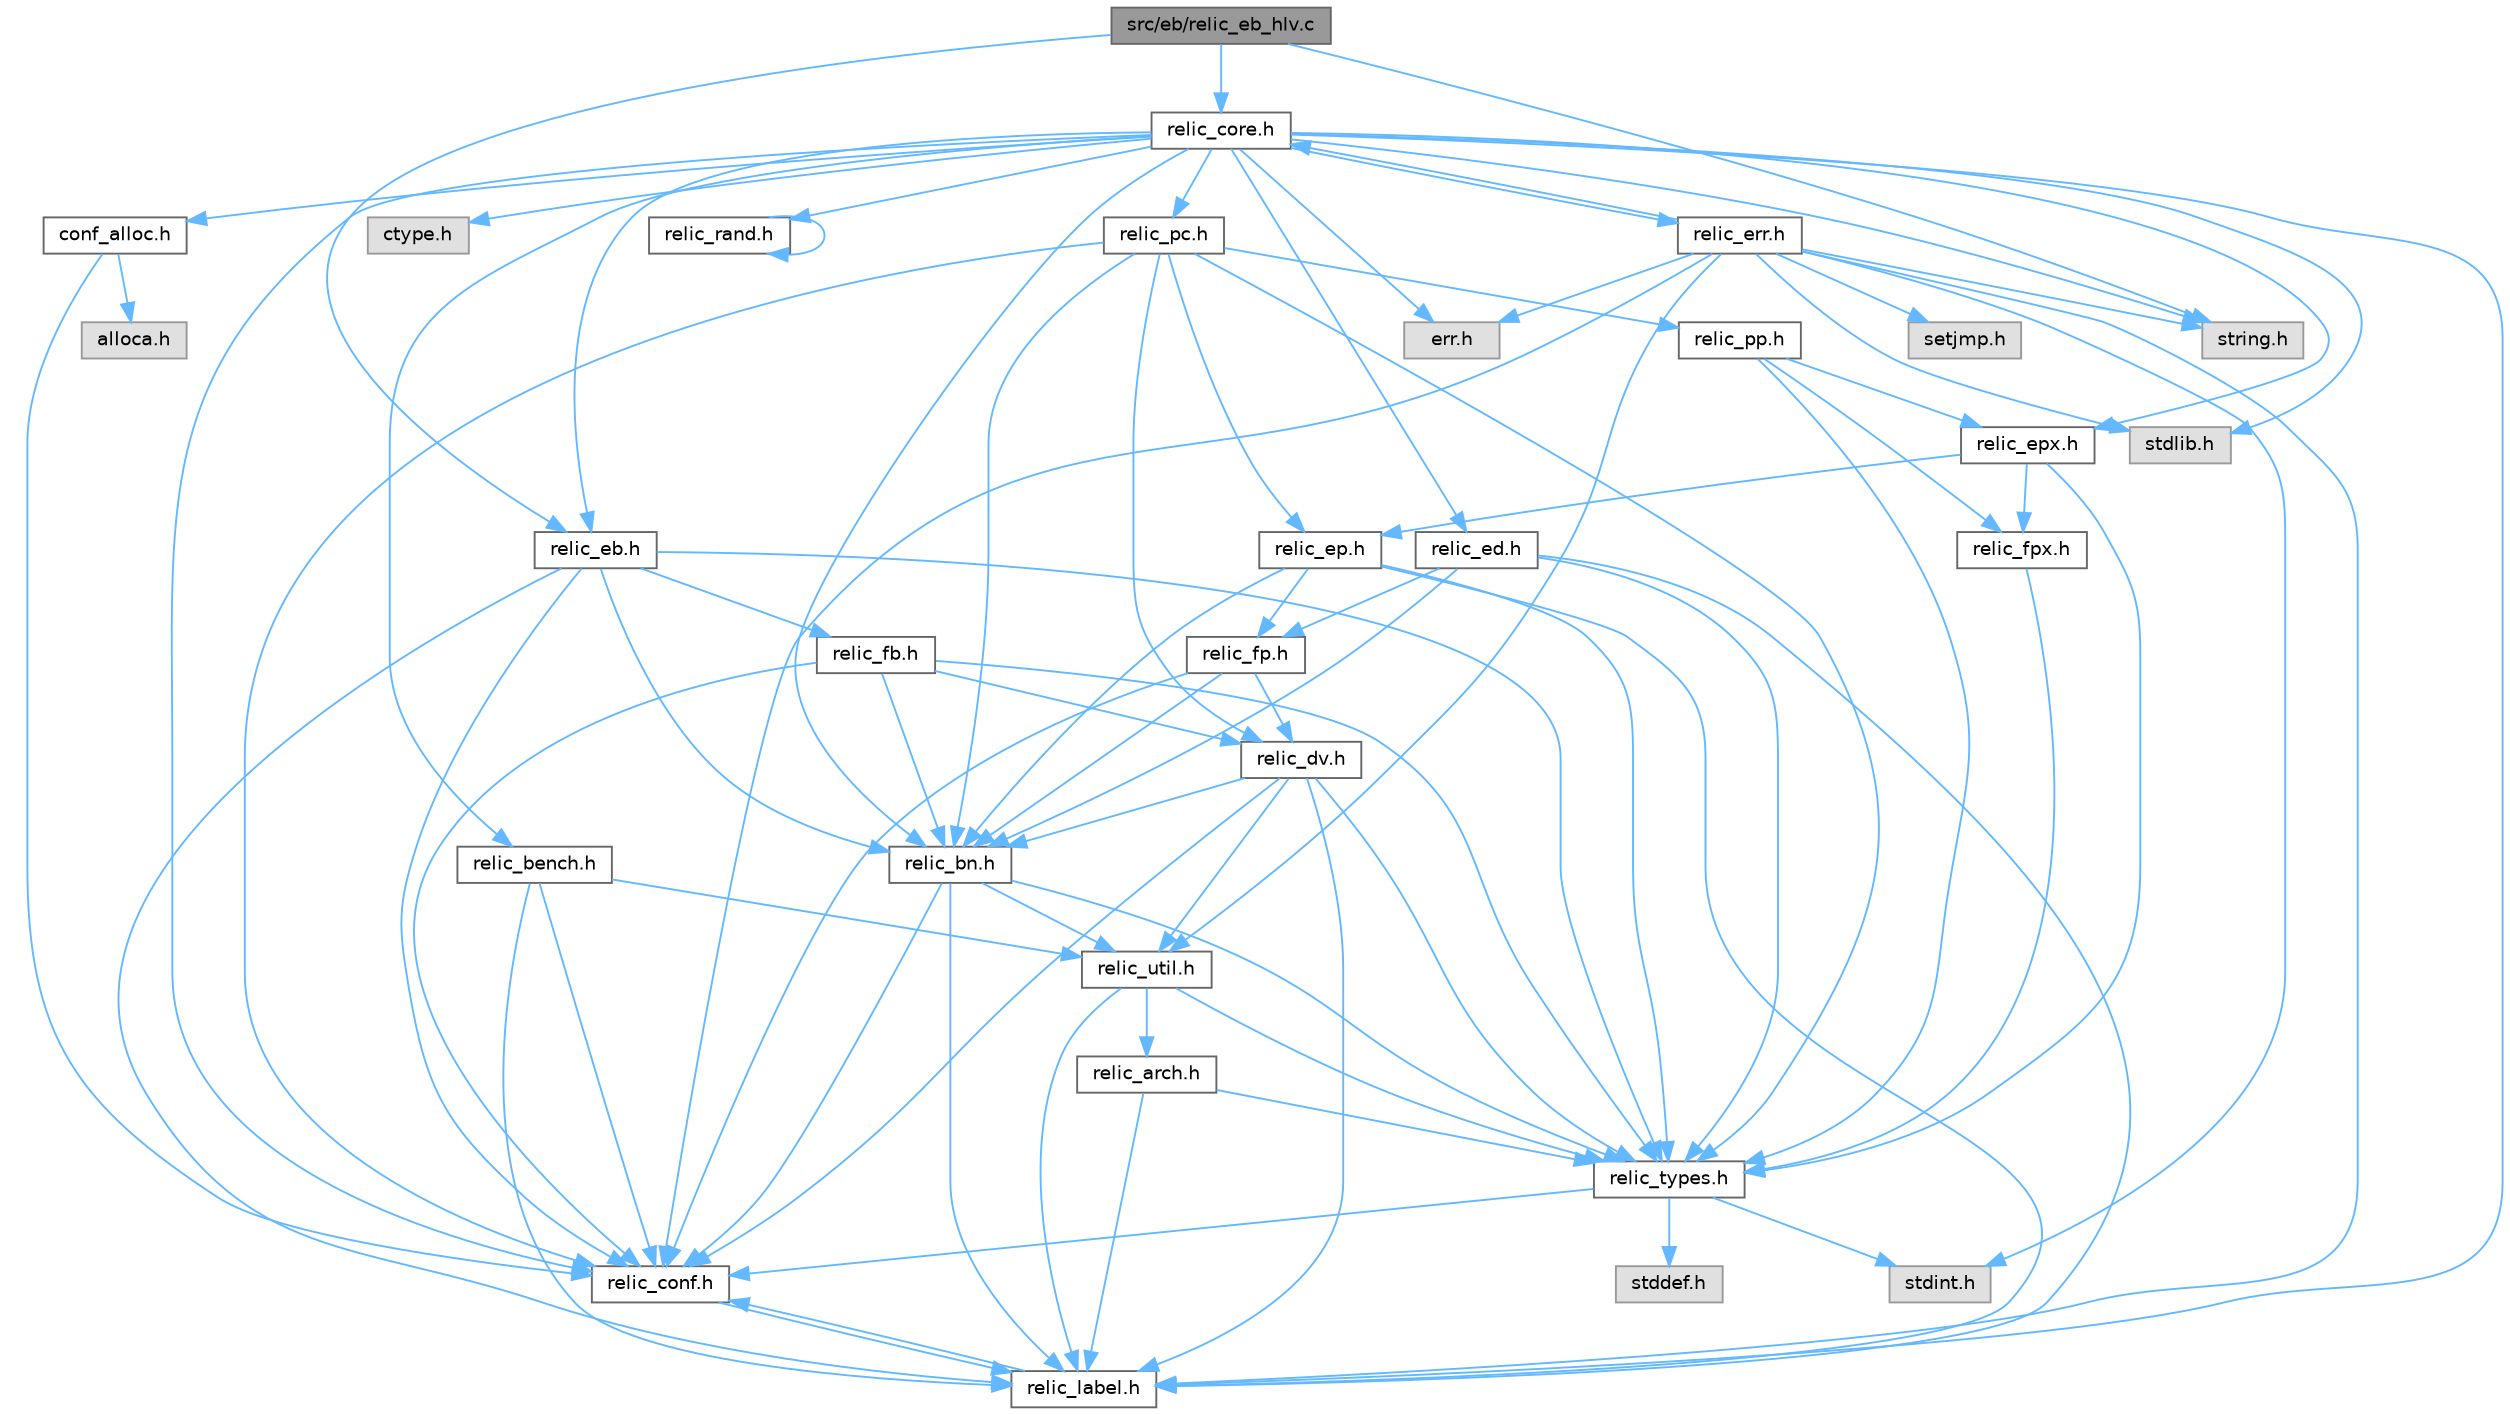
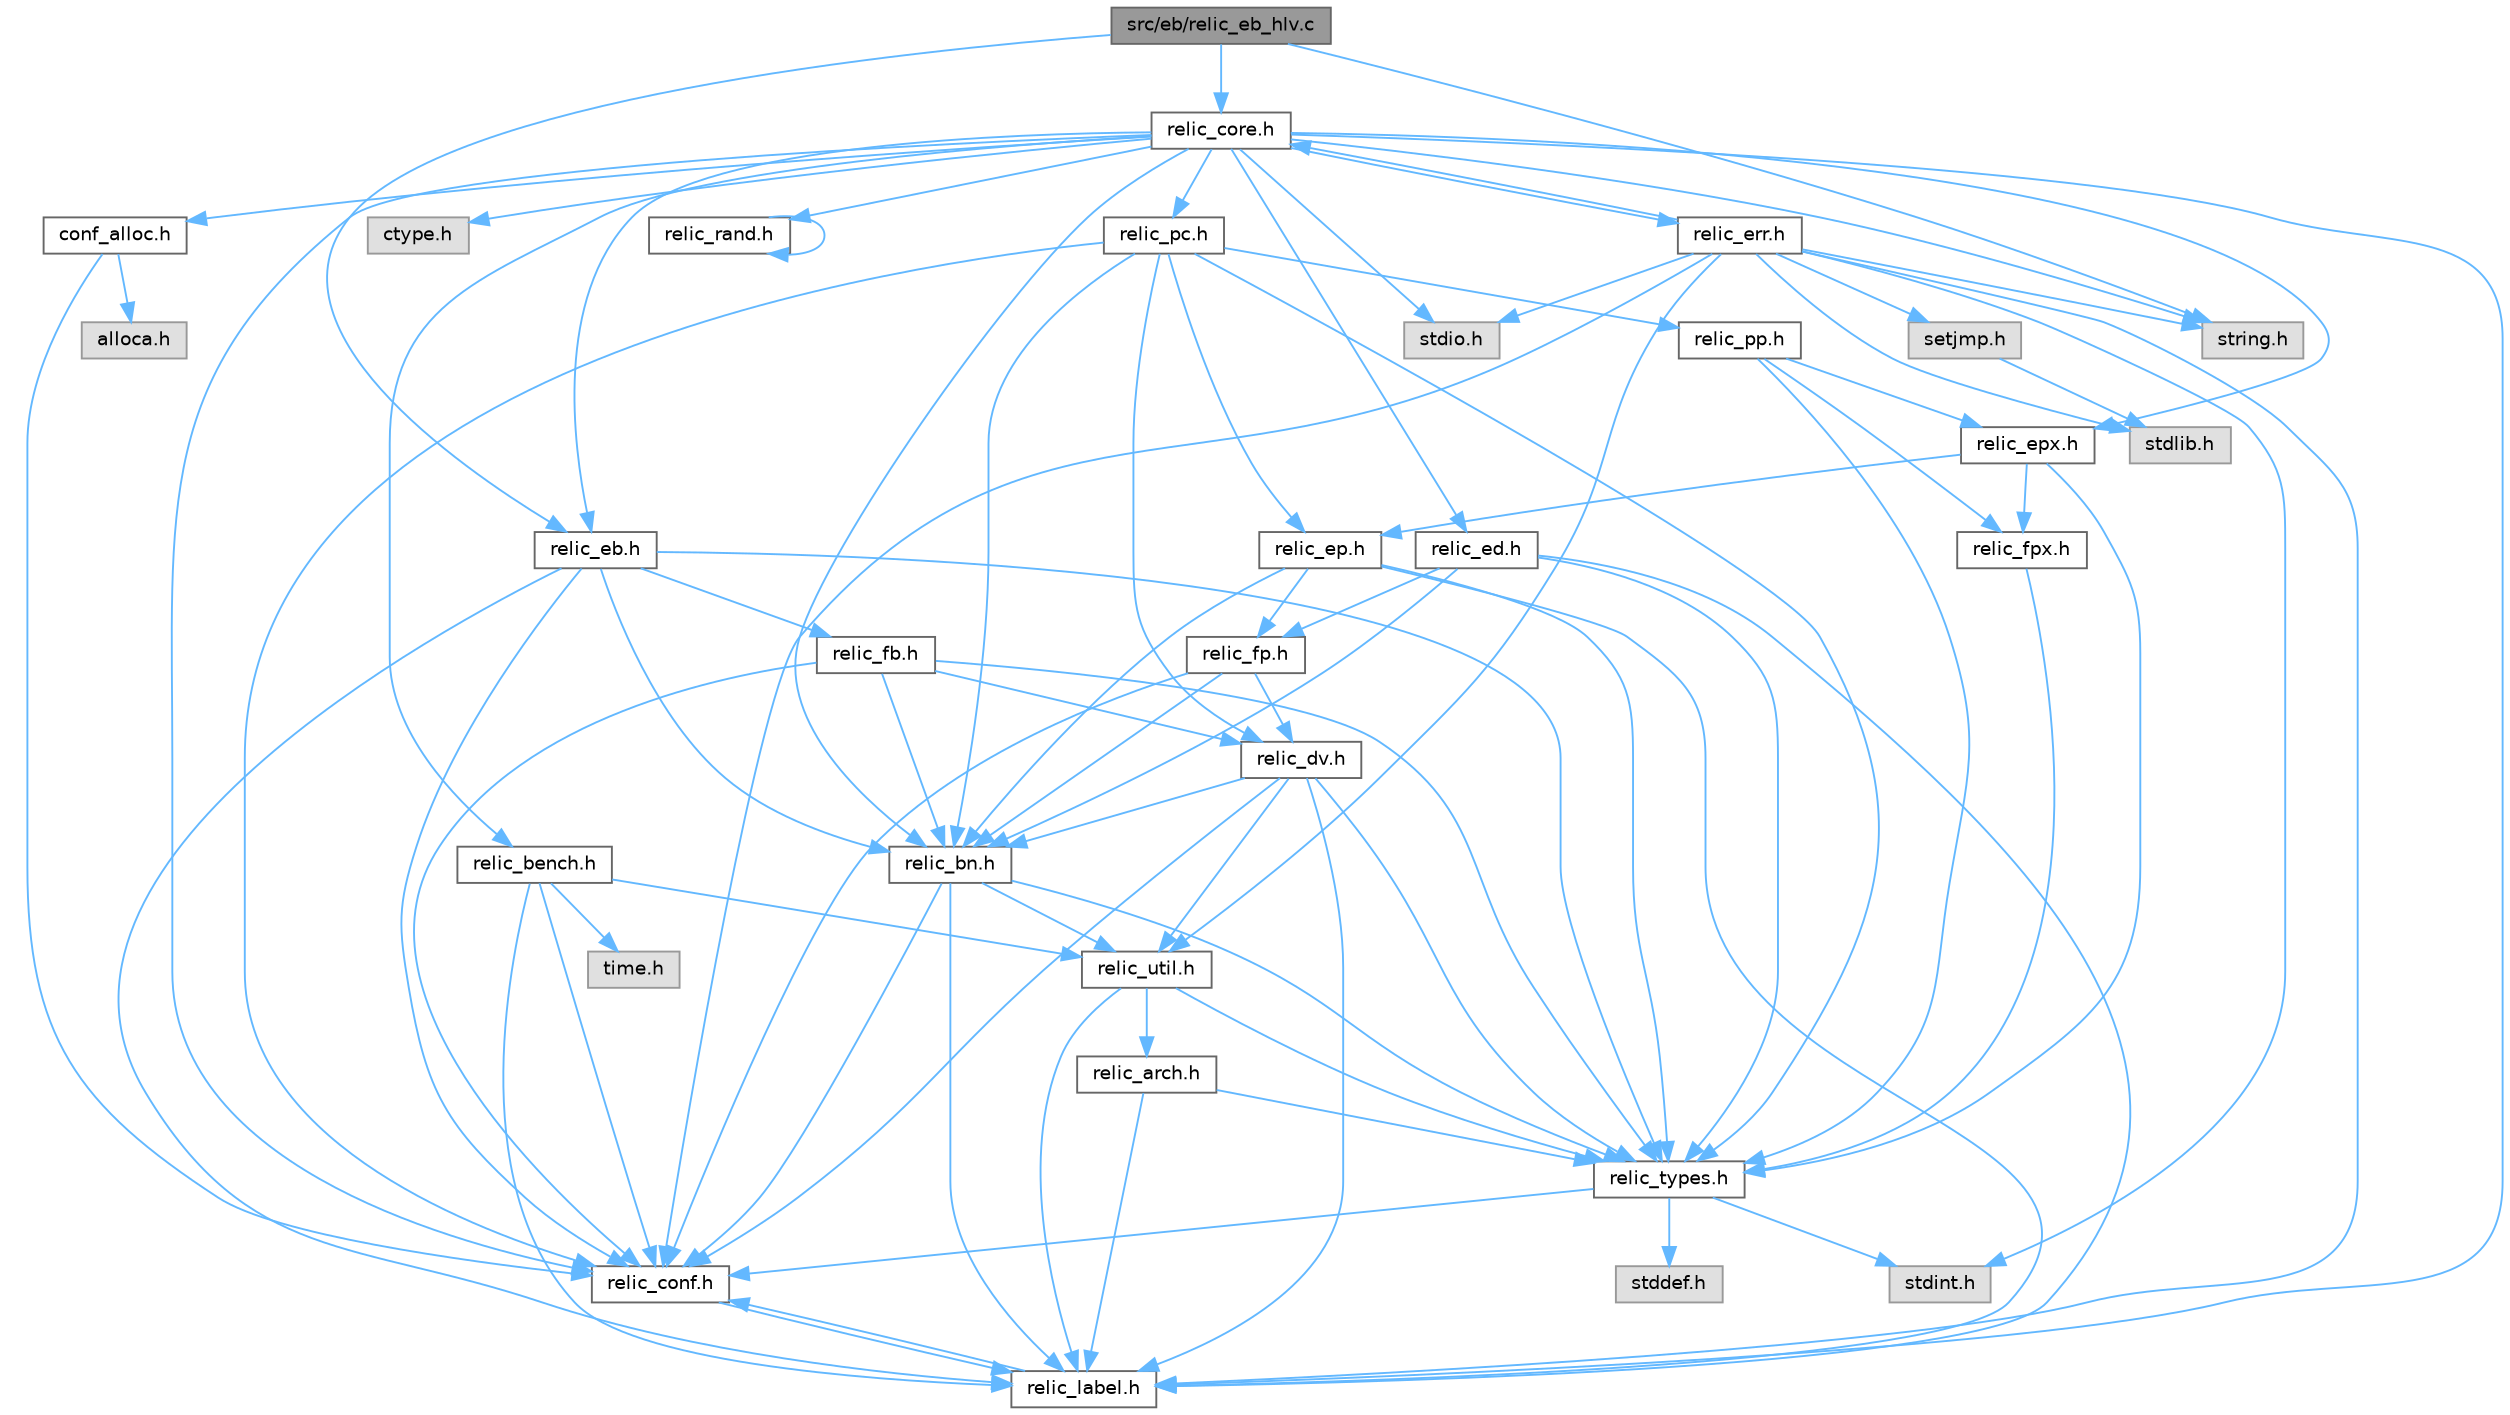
edge "relic_core.h" -> "stdlib.h": now "setjmp.h" -> "stdlib.h"
node "err.h": label "err.h" -> "stdio.h"
node "time.h": added
